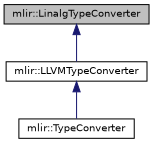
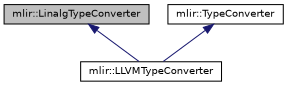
edge "mlir::TypeConverter" -> "mlir::LLVMTypeConverter": reversed
